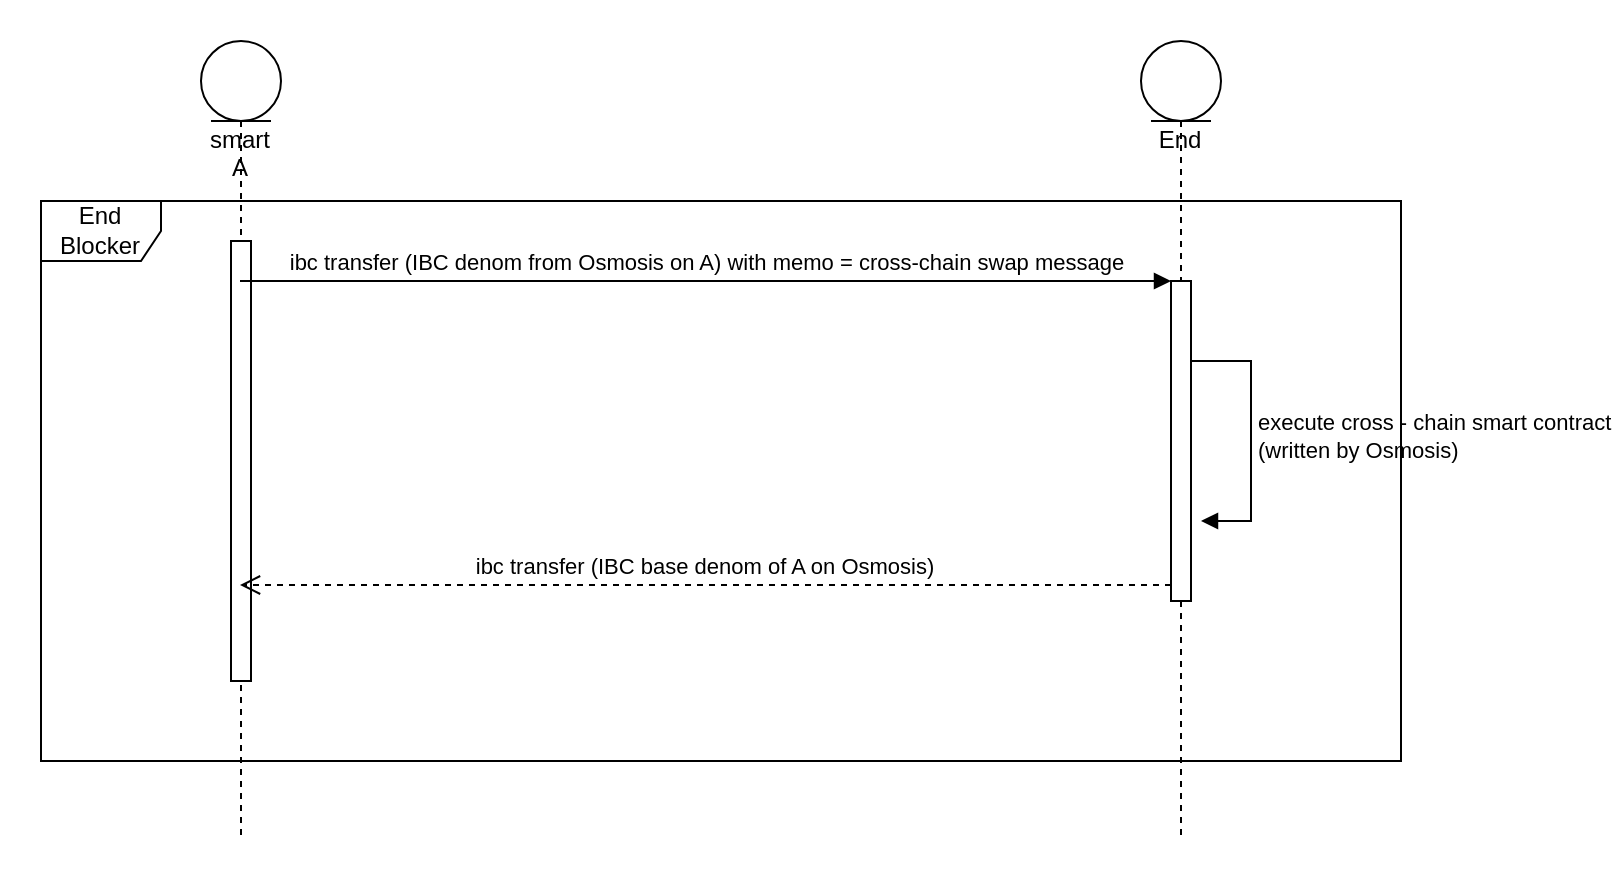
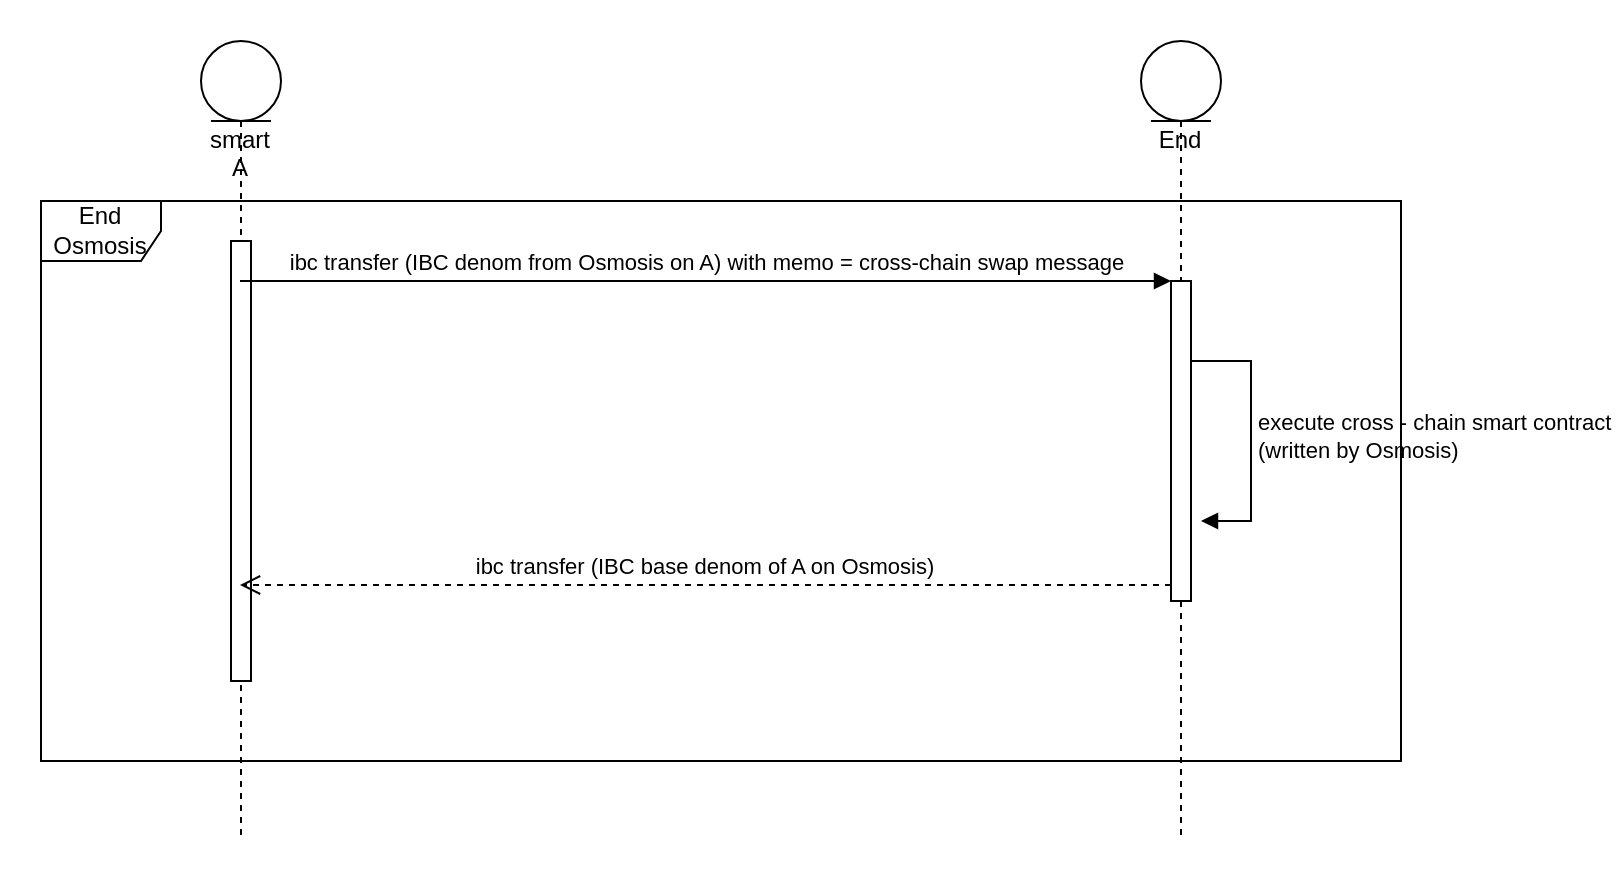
node "End Blocker": label "End Blocker" -> "End Osmosis"
